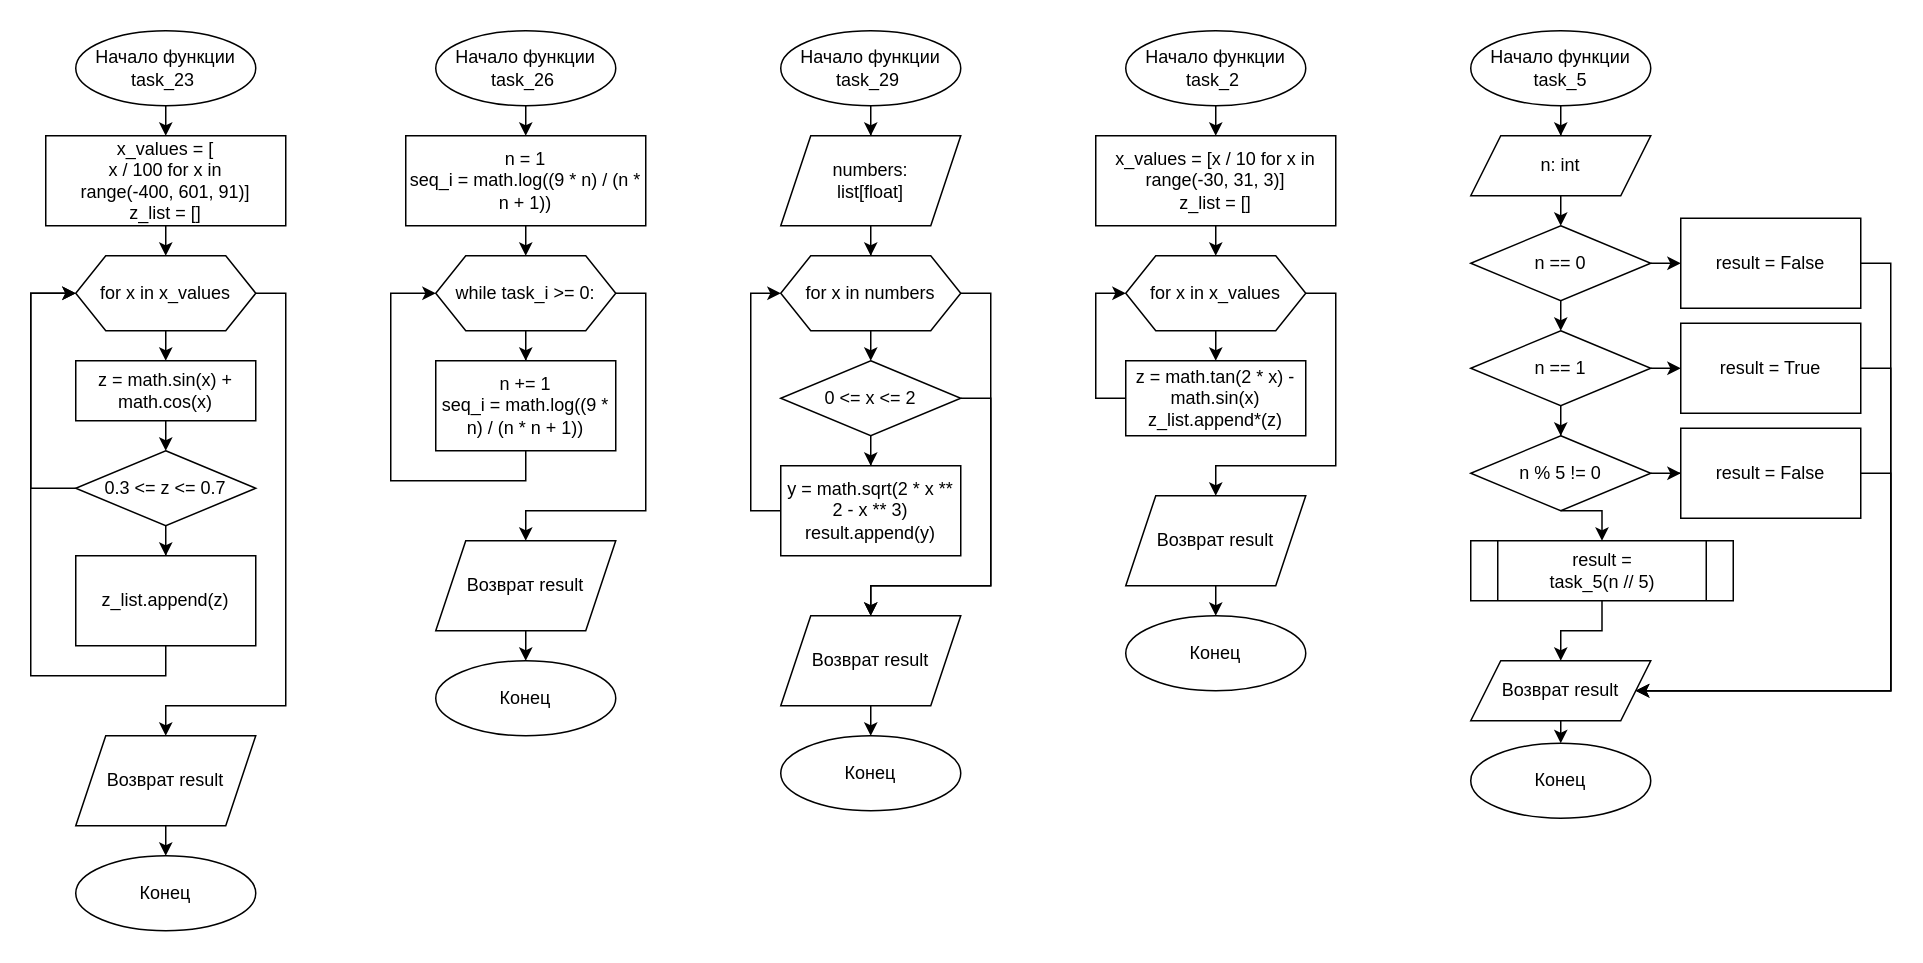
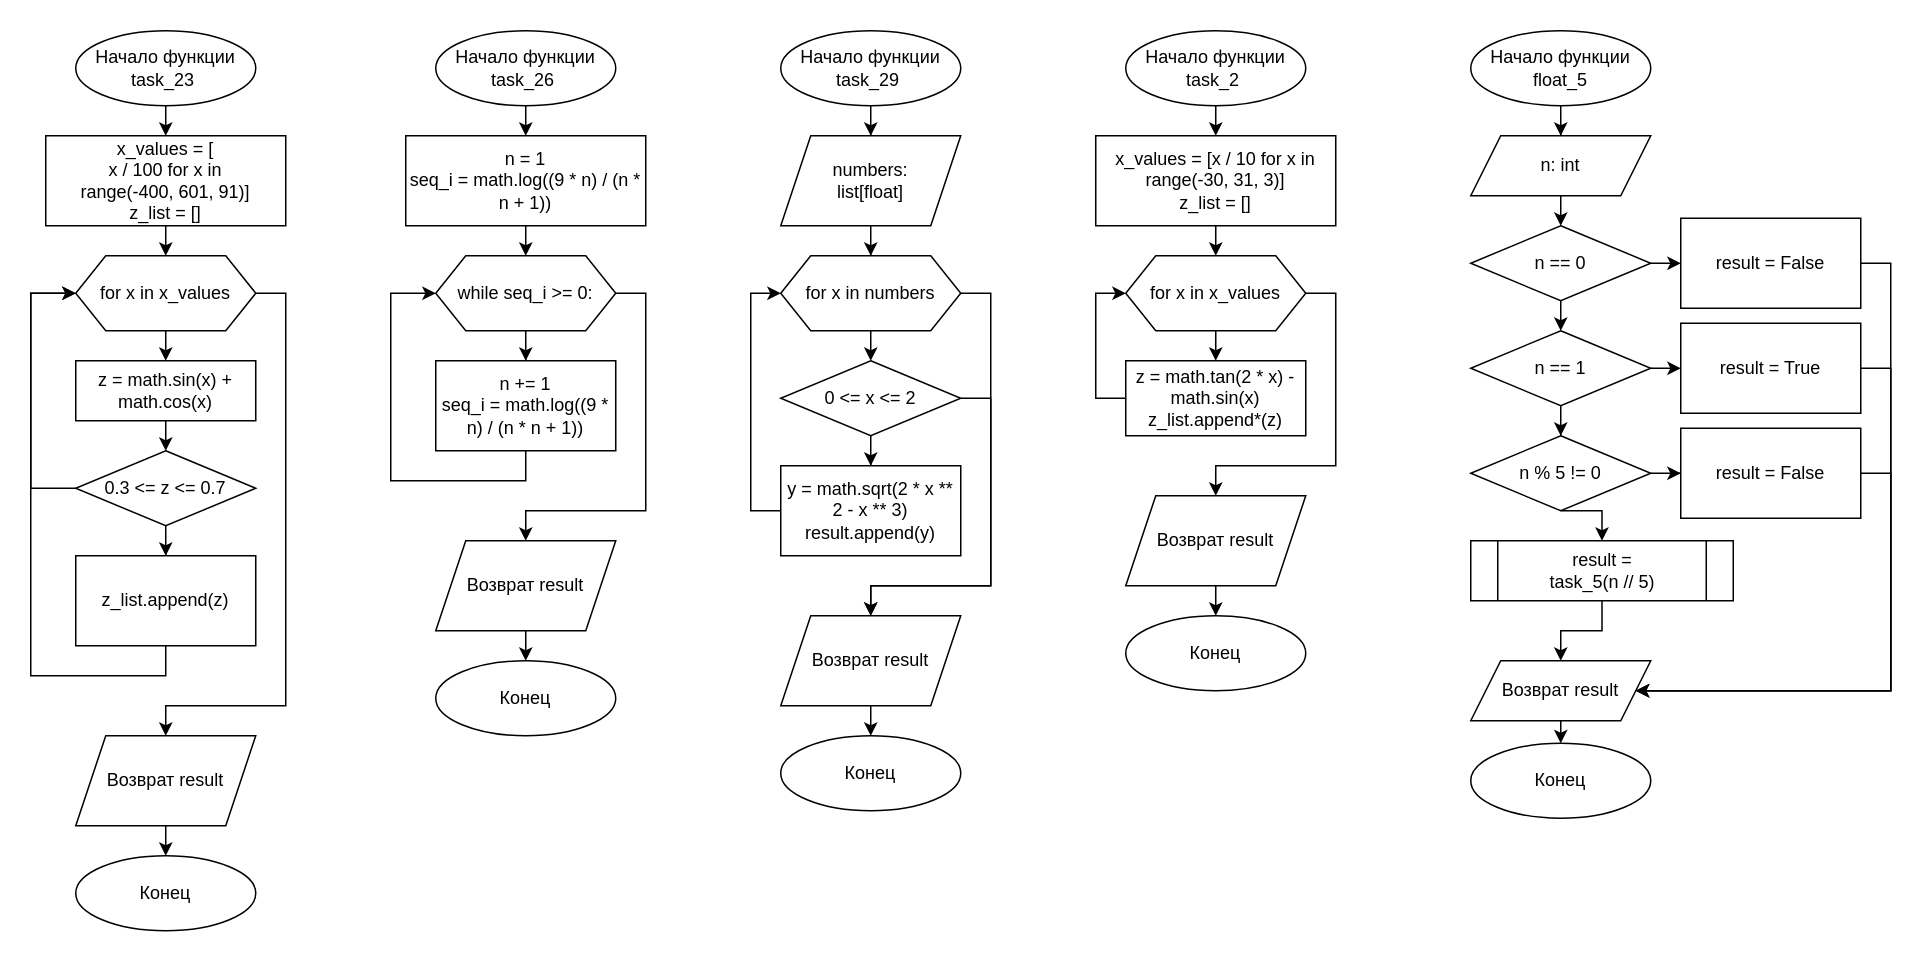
node "Начало функции task_5": label "Начало функции task_5" -> "Начало функции float_5"
node "while task_i >= 0:": label "while task_i >= 0:" -> "while seq_i >= 0:"
